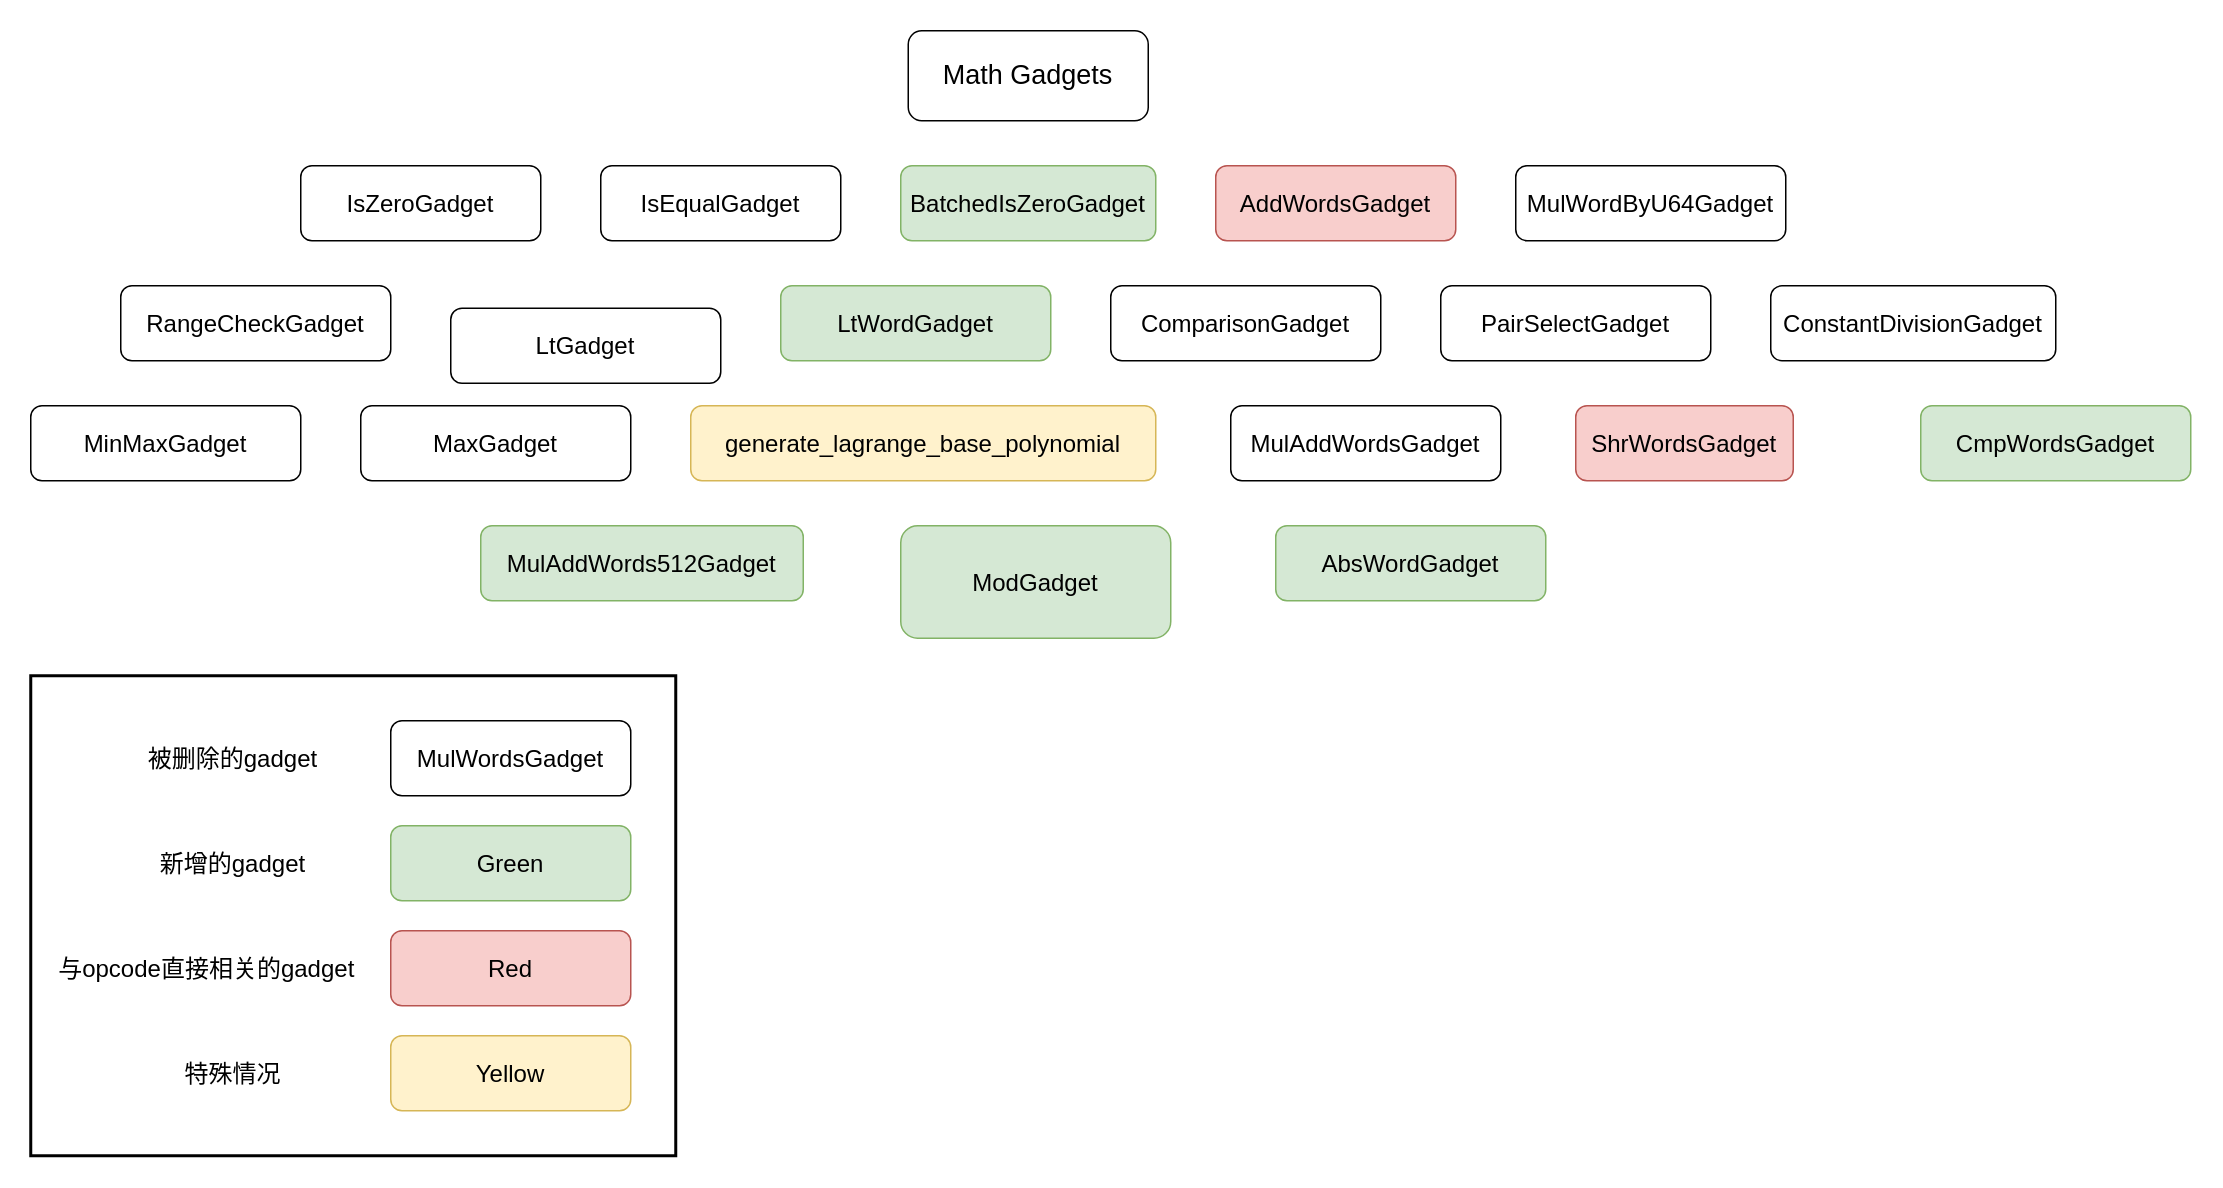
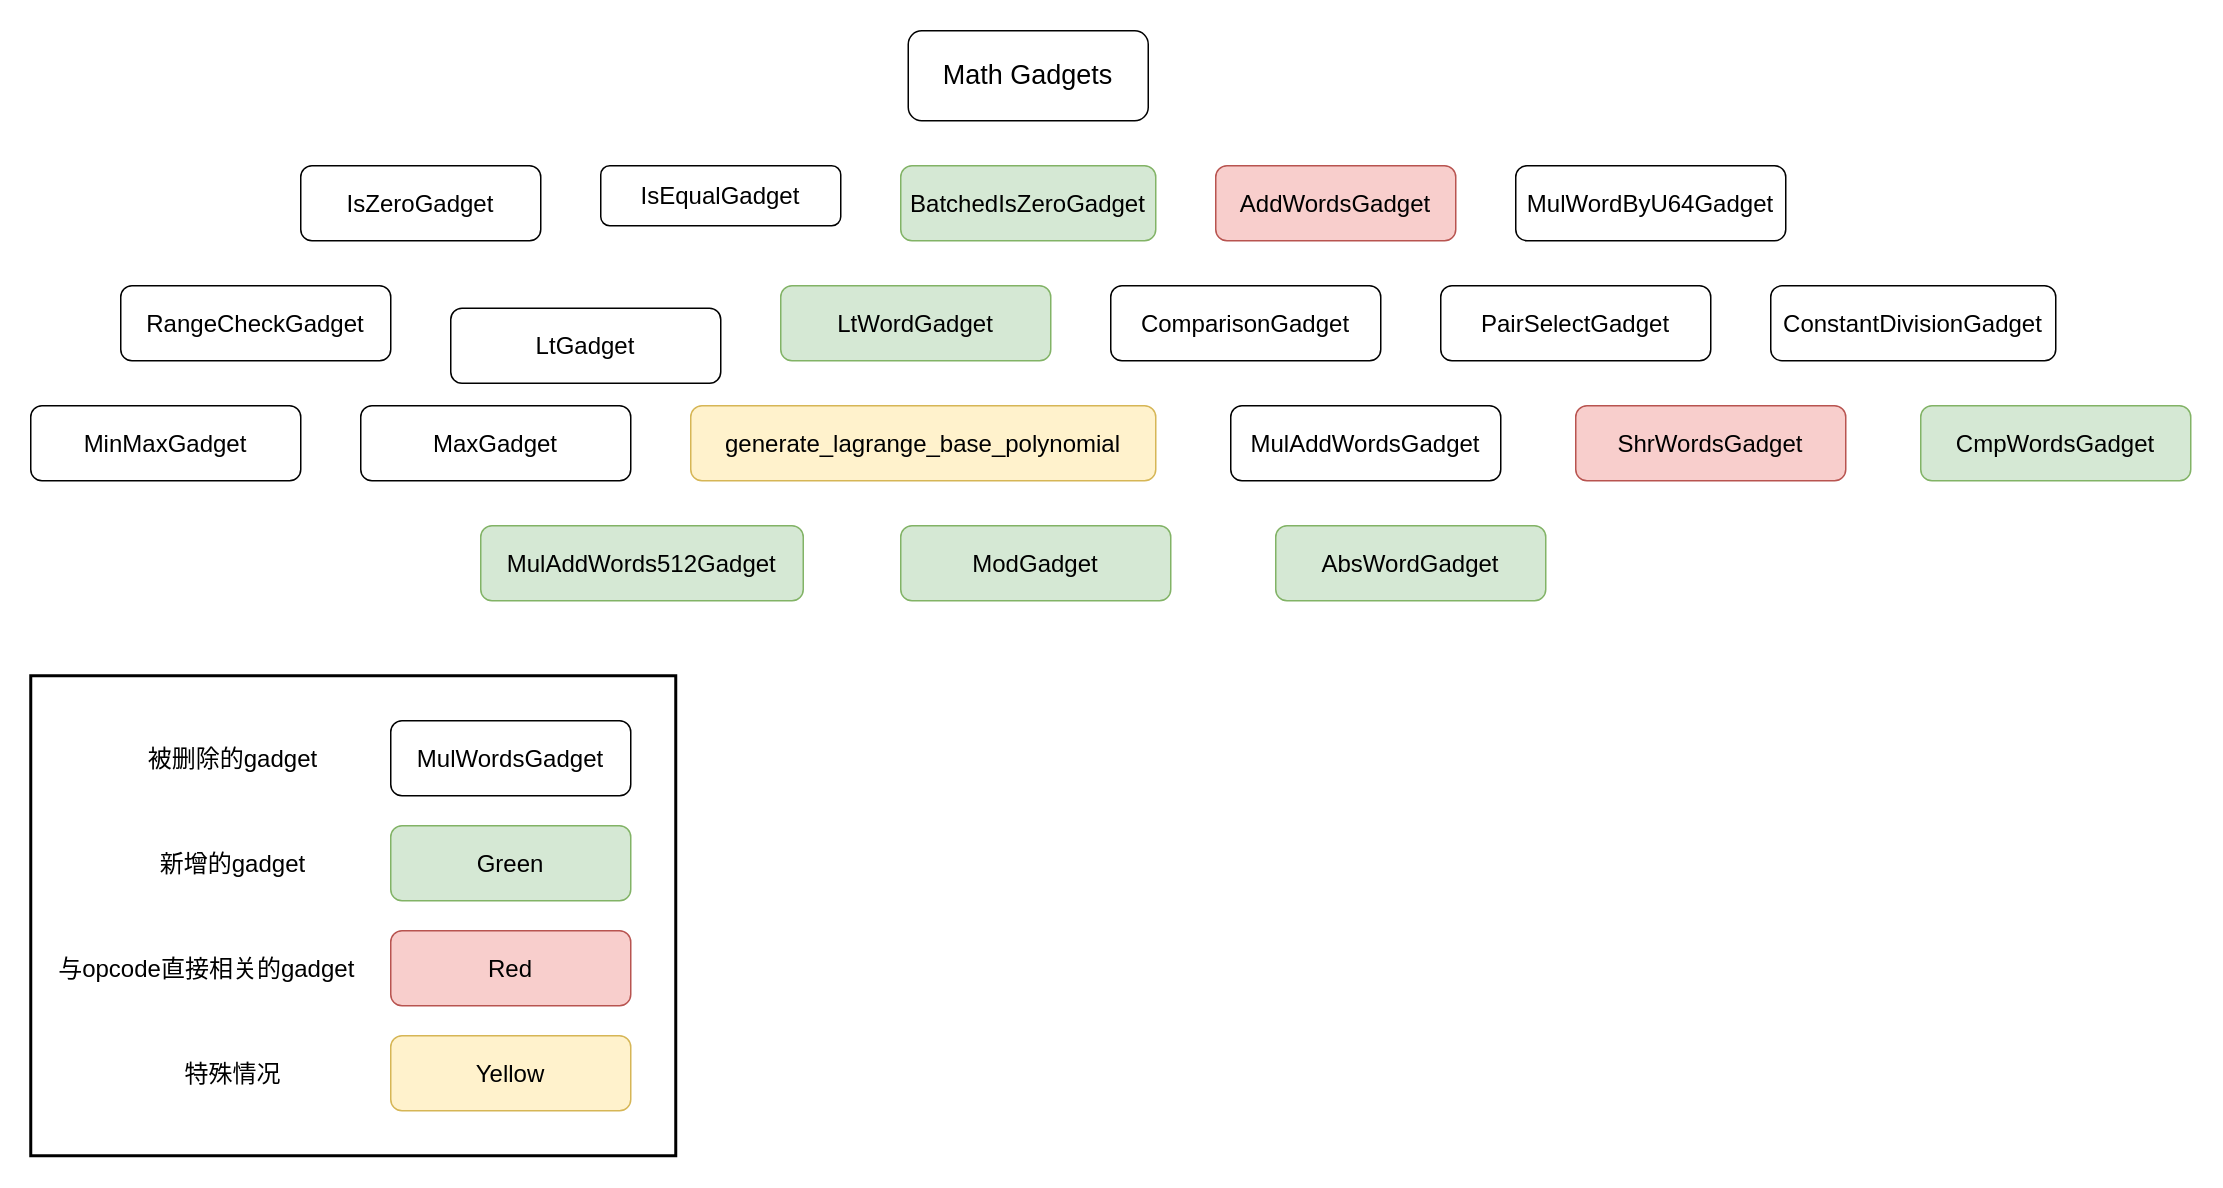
node "IsEqualGadget": size 240x75 -> 240x60
node "ShrWordsGadget": size 218x75 -> 270x75
node "ModGadget": size 270x113 -> 270x75
